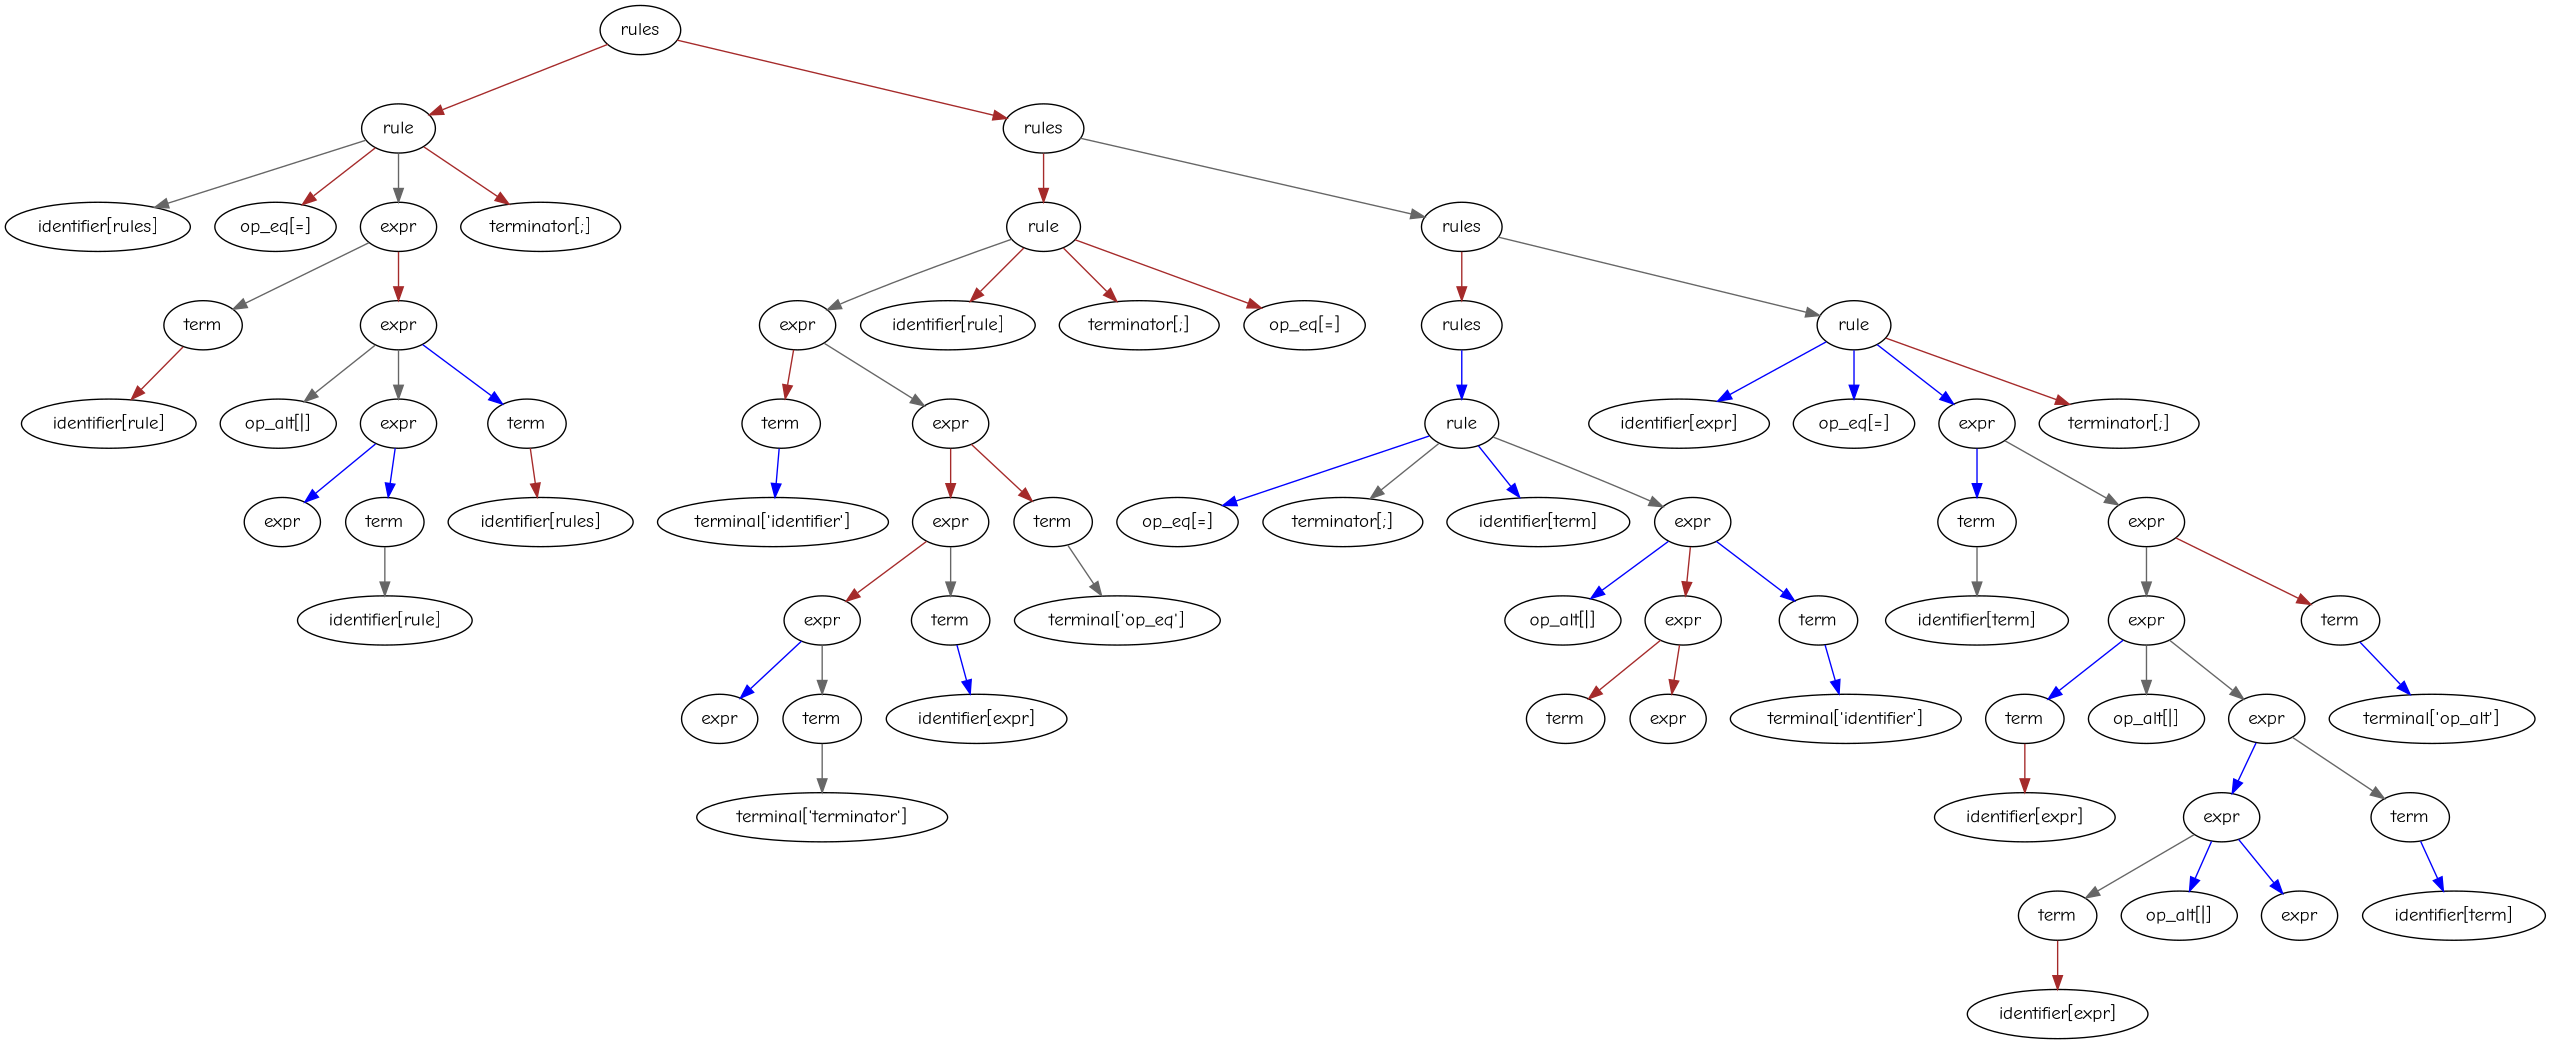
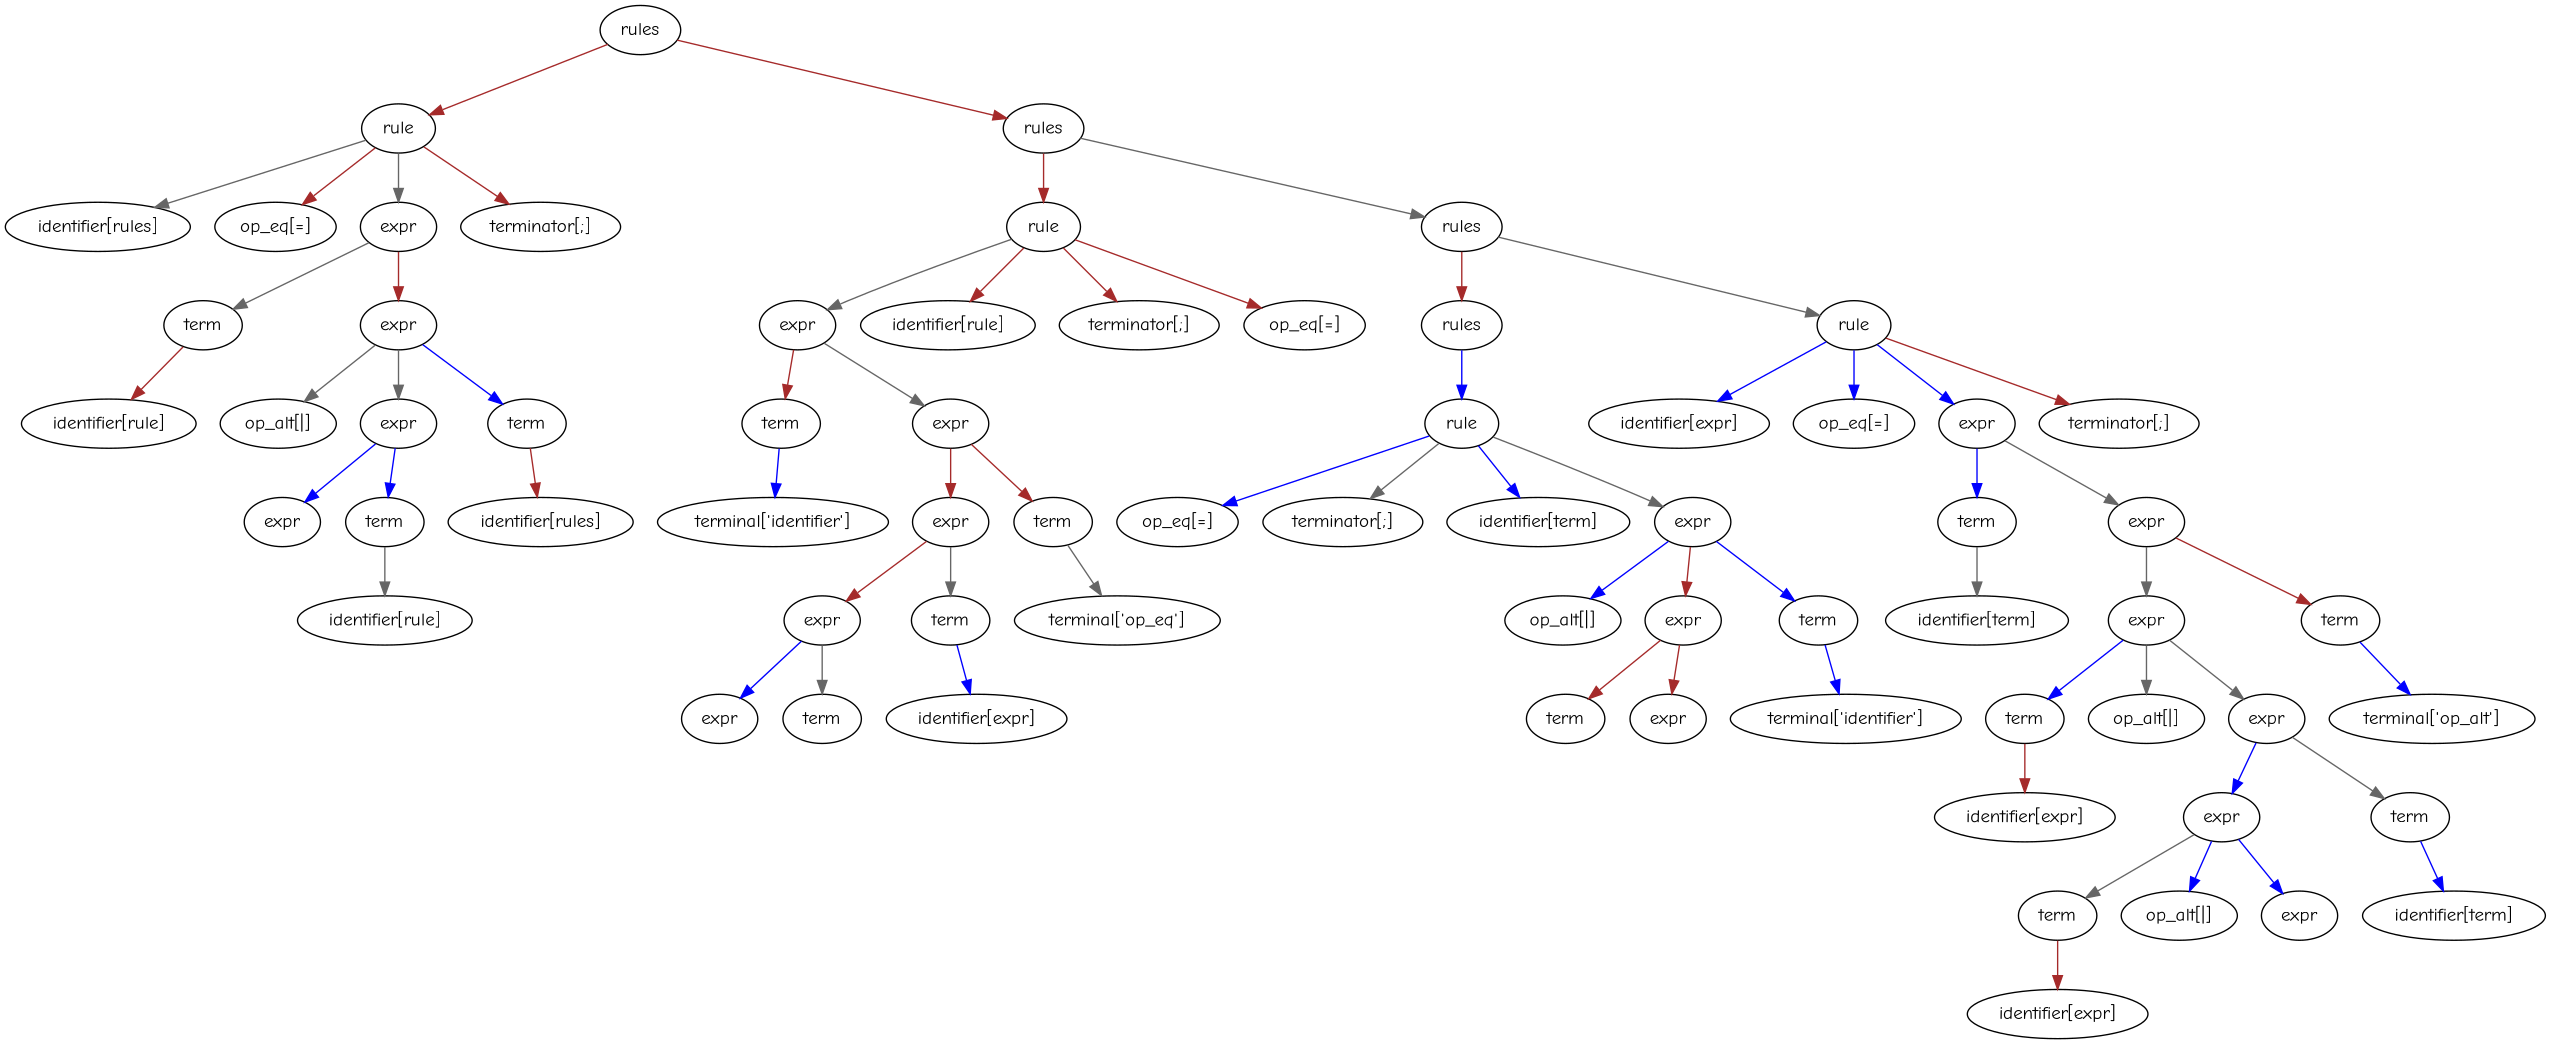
node "terminal['terminator']": removed
